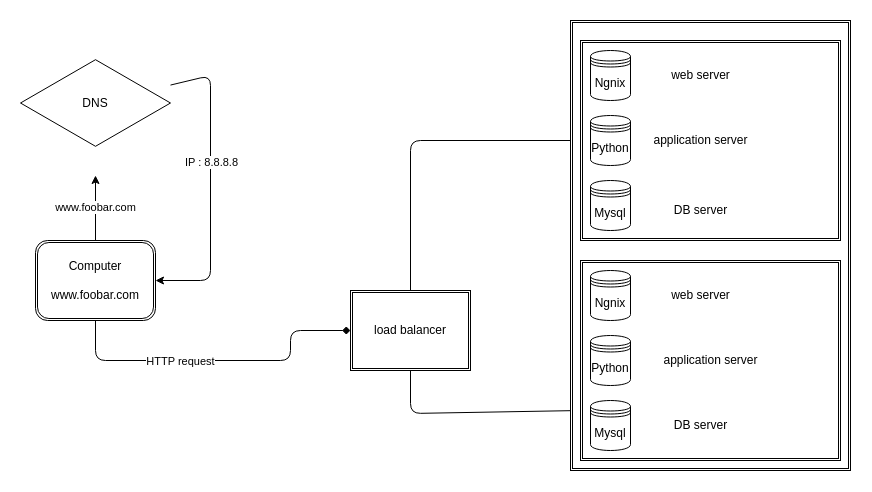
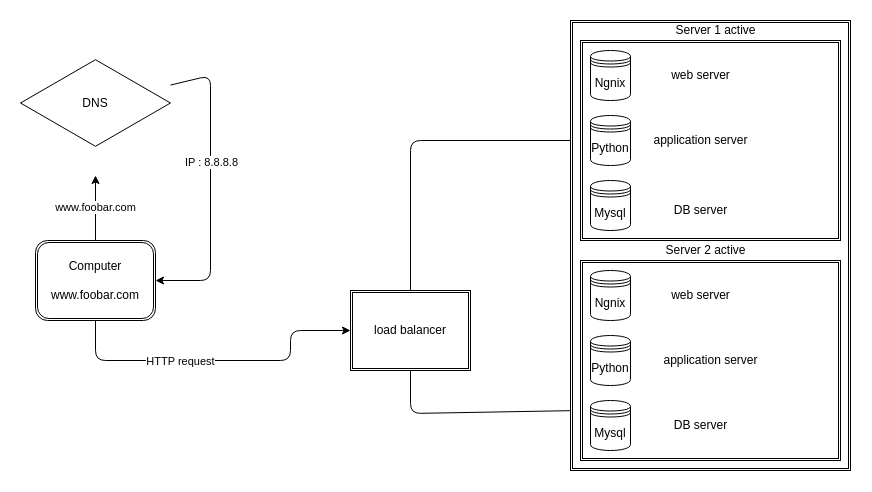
node "Server 1 active": added
node "Server 2 active": added
edge "Computer www.foobar.com" -> "load balancer": arrowhead diamond -> classic
